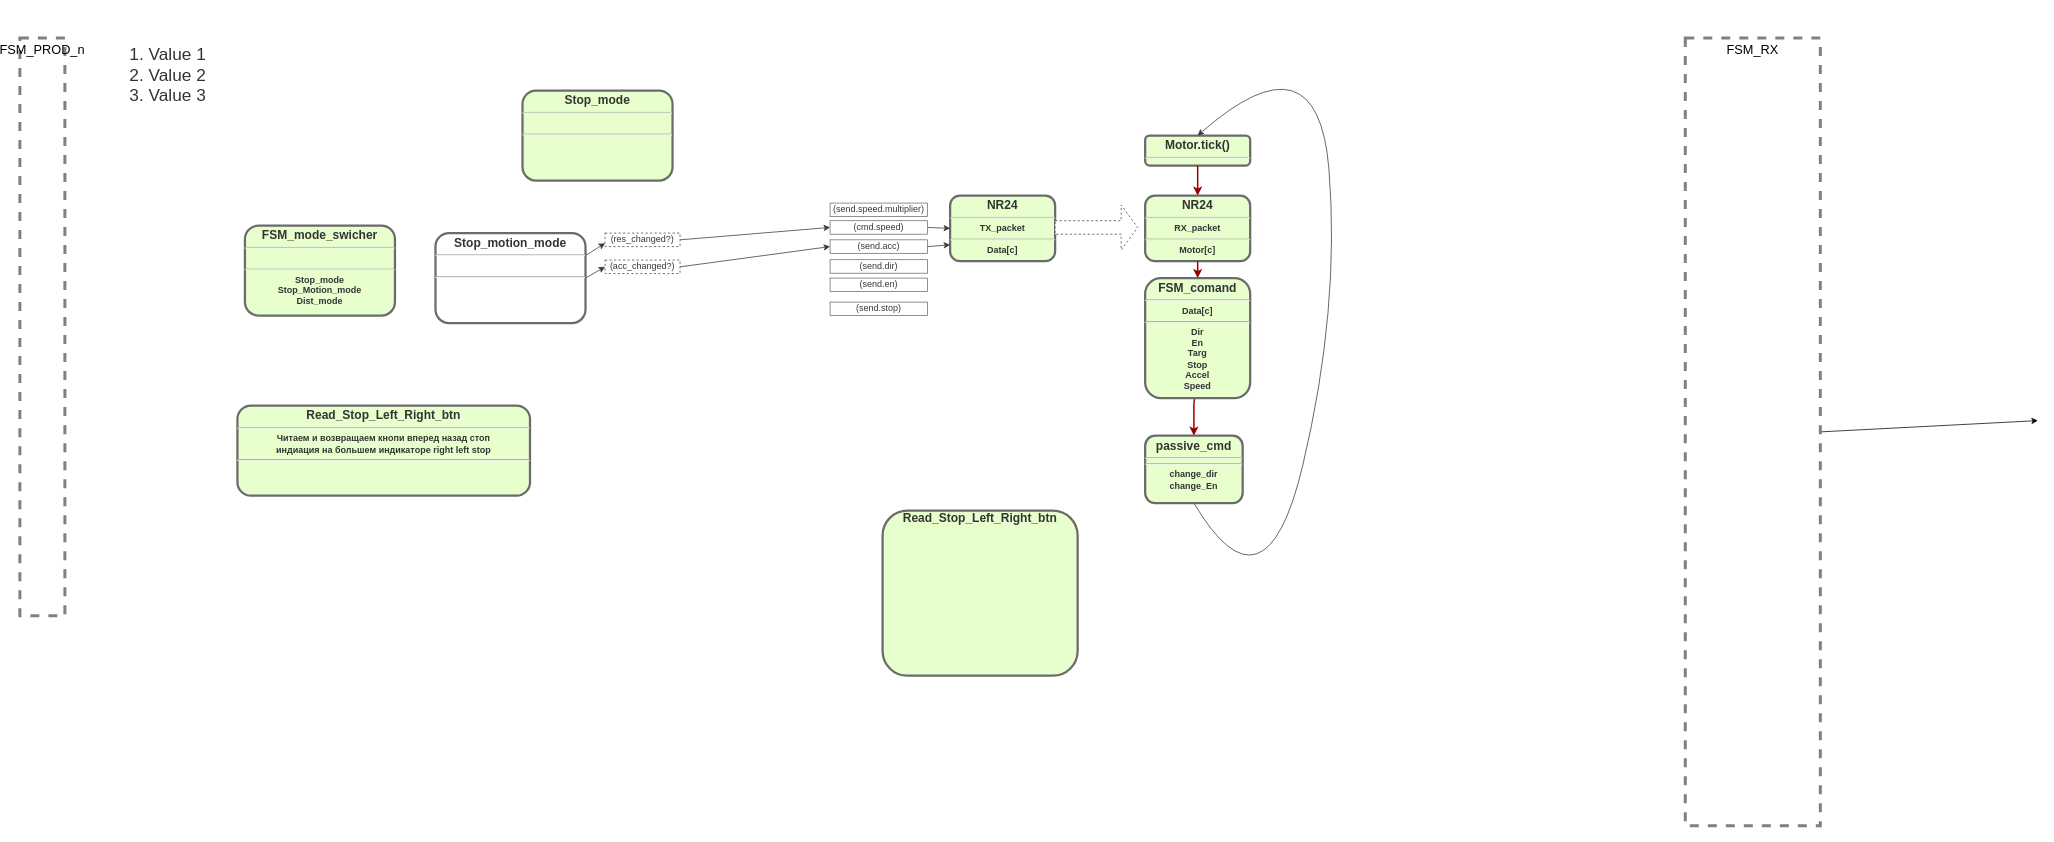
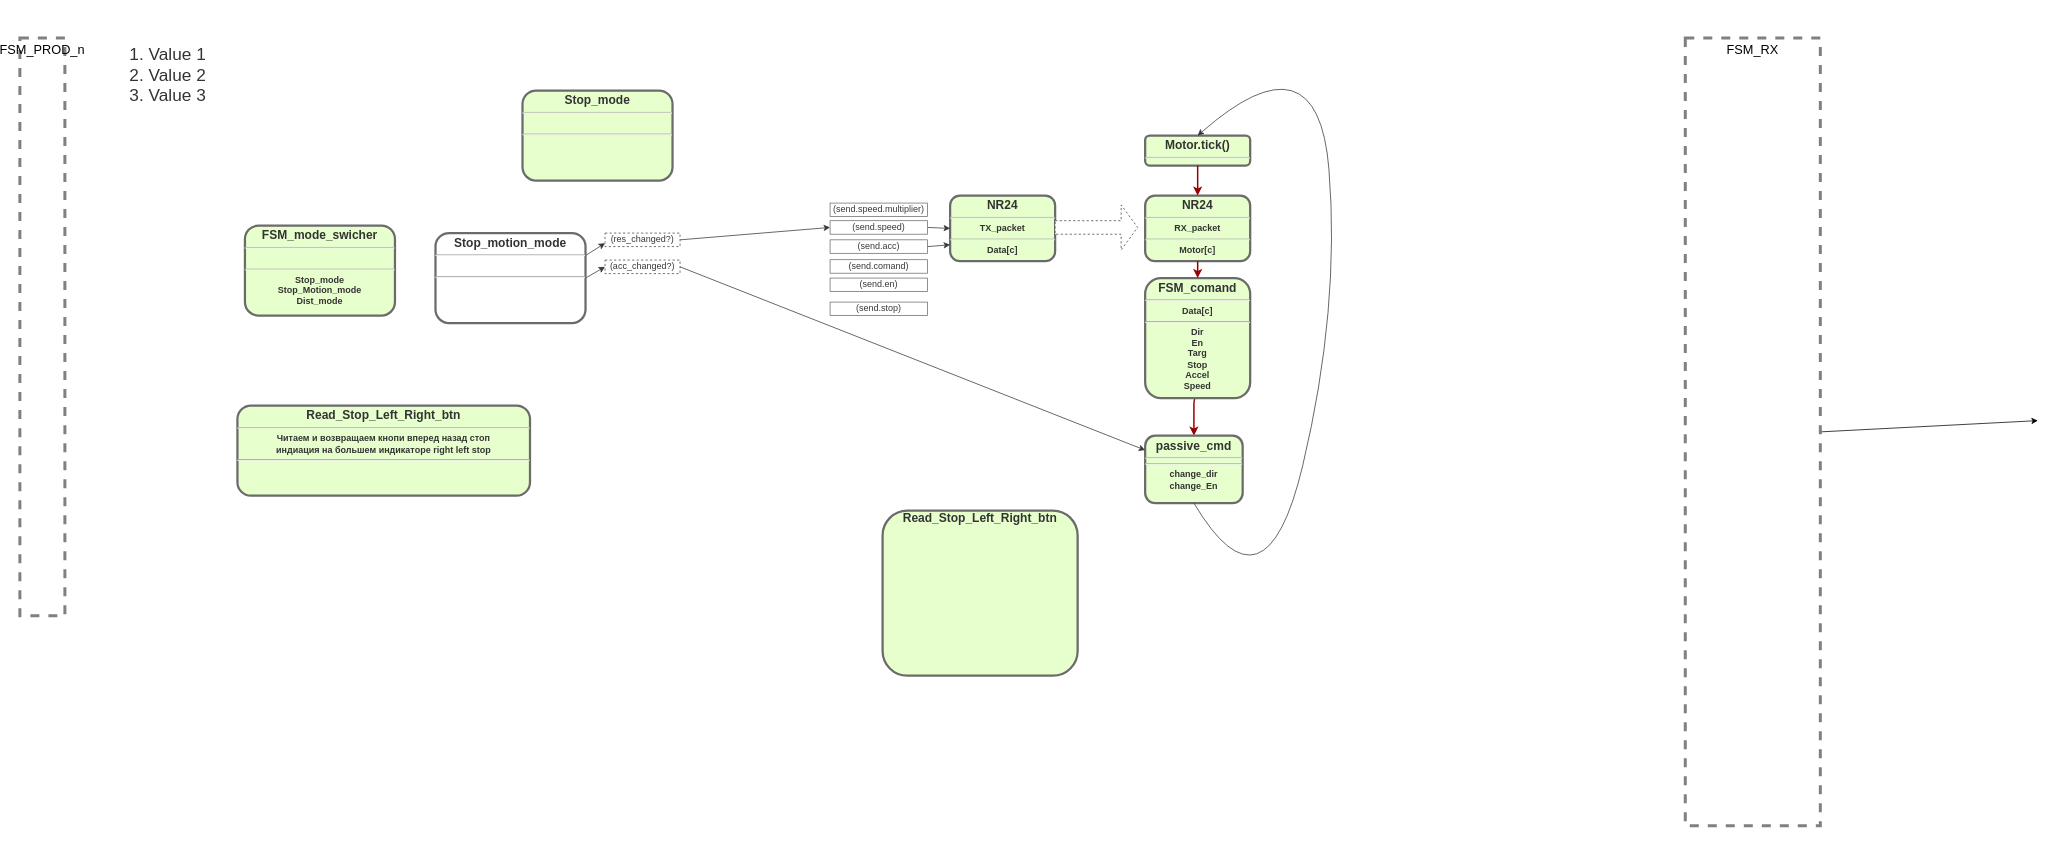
node "(cmd.speed)": label "(cmd.speed)" -> "(send.speed)"
edge "(acc_changed?)" -> "(send.acc)": now "(acc_changed?)" -> "passive_cmd change_dir change_En"
node "(send.dir)": label "(send.dir)" -> "(send.comand)"
